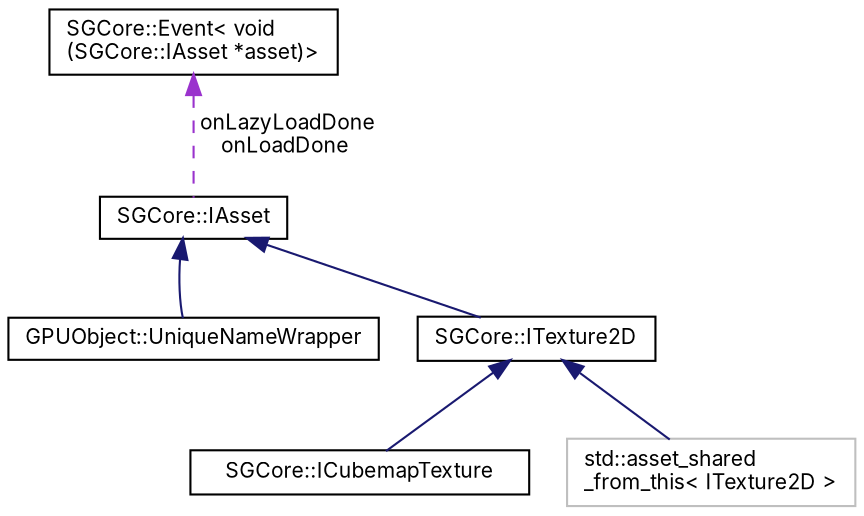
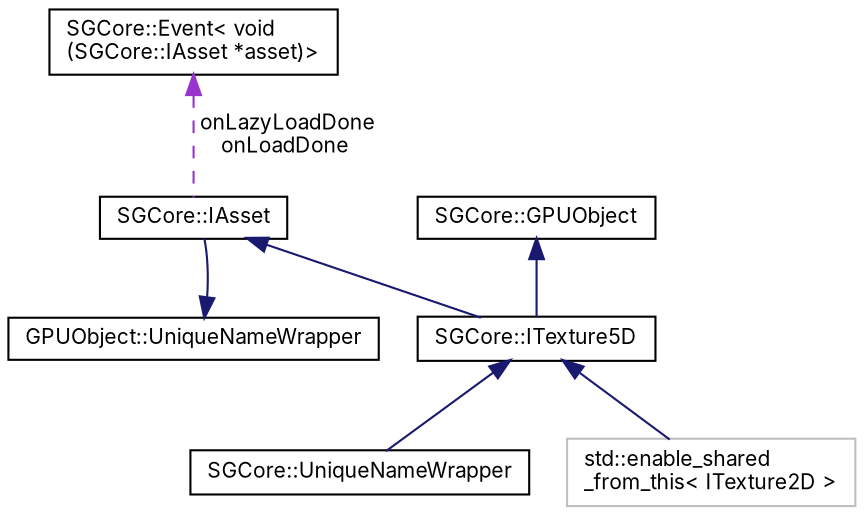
node "SGCore::GPUObject": added
edge "GPUObject::UniqueNameWrapper" -> "SGCore::IAsset": reversed
node "SGCore::ITexture2D": label "SGCore::ITexture2D" -> "SGCore::ITexture5D"
node "SGCore::ICubemapTexture": label "SGCore::ICubemapTexture" -> "SGCore::UniqueNameWrapper"
node "std::asset_shared _from_this< ITexture2D >": label "std::asset_shared _from_this< ITexture2D >" -> "std::enable_shared _from_this< ITexture2D >"
